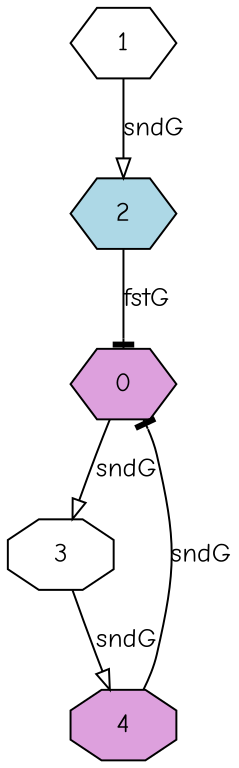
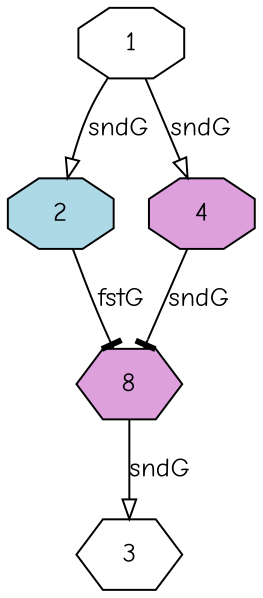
node "1": shape hexagon -> octagon
node "2": shape hexagon -> octagon
node "0": label "0" -> "8"
node "3": shape octagon -> hexagon
edge "3" -> "4": now "1" -> "4"
